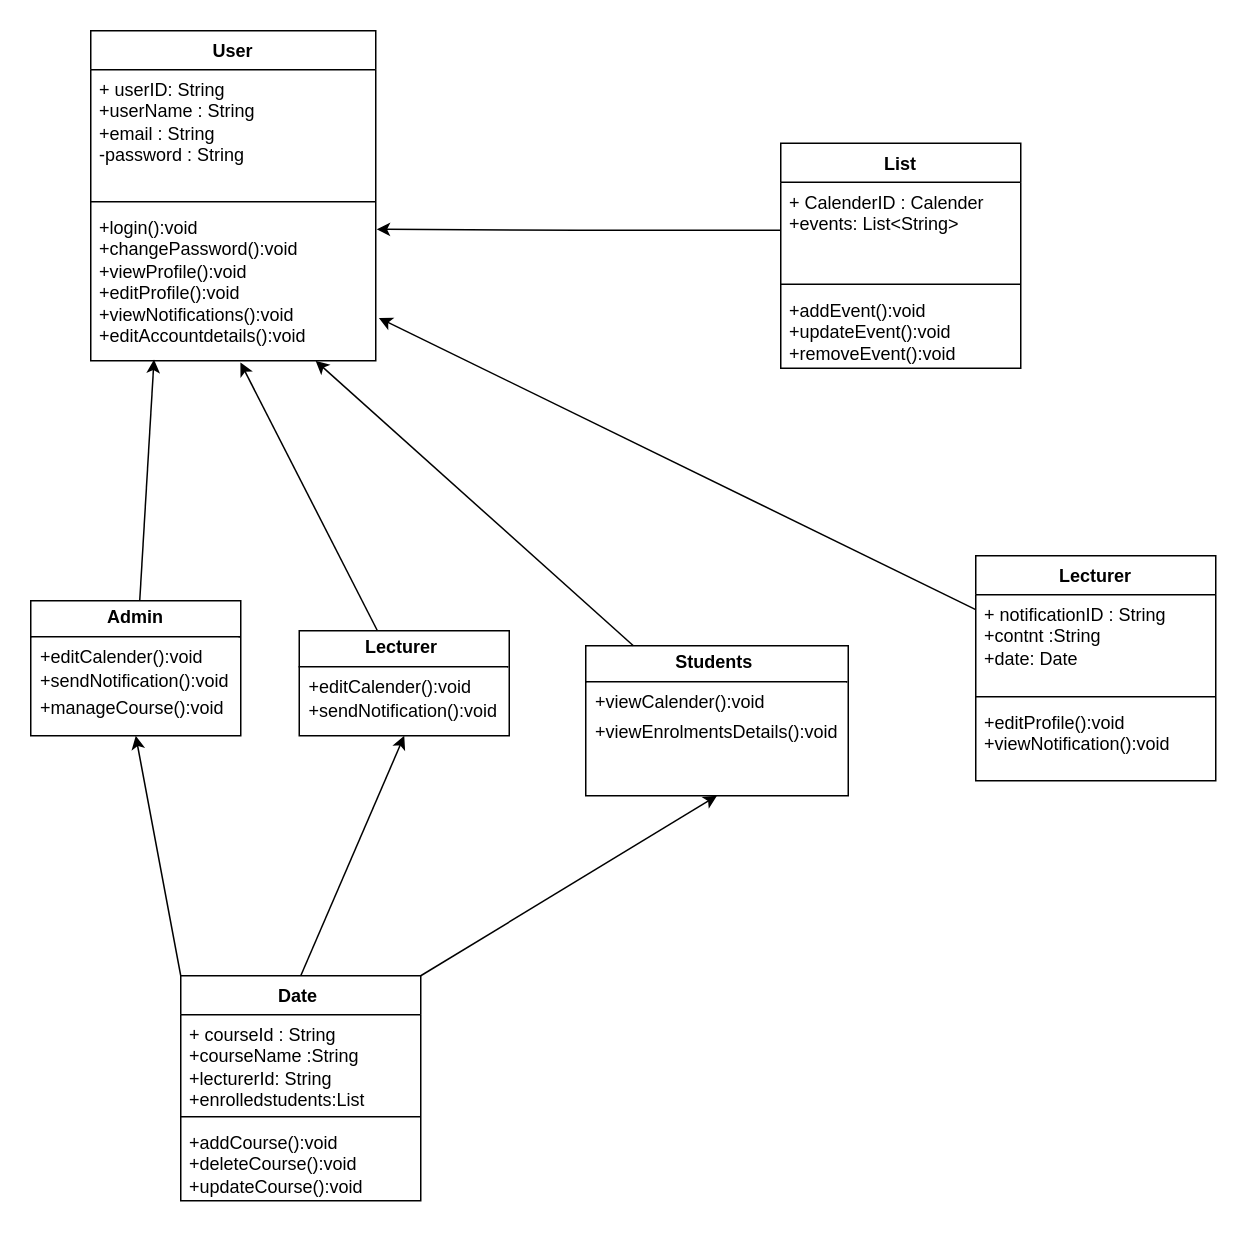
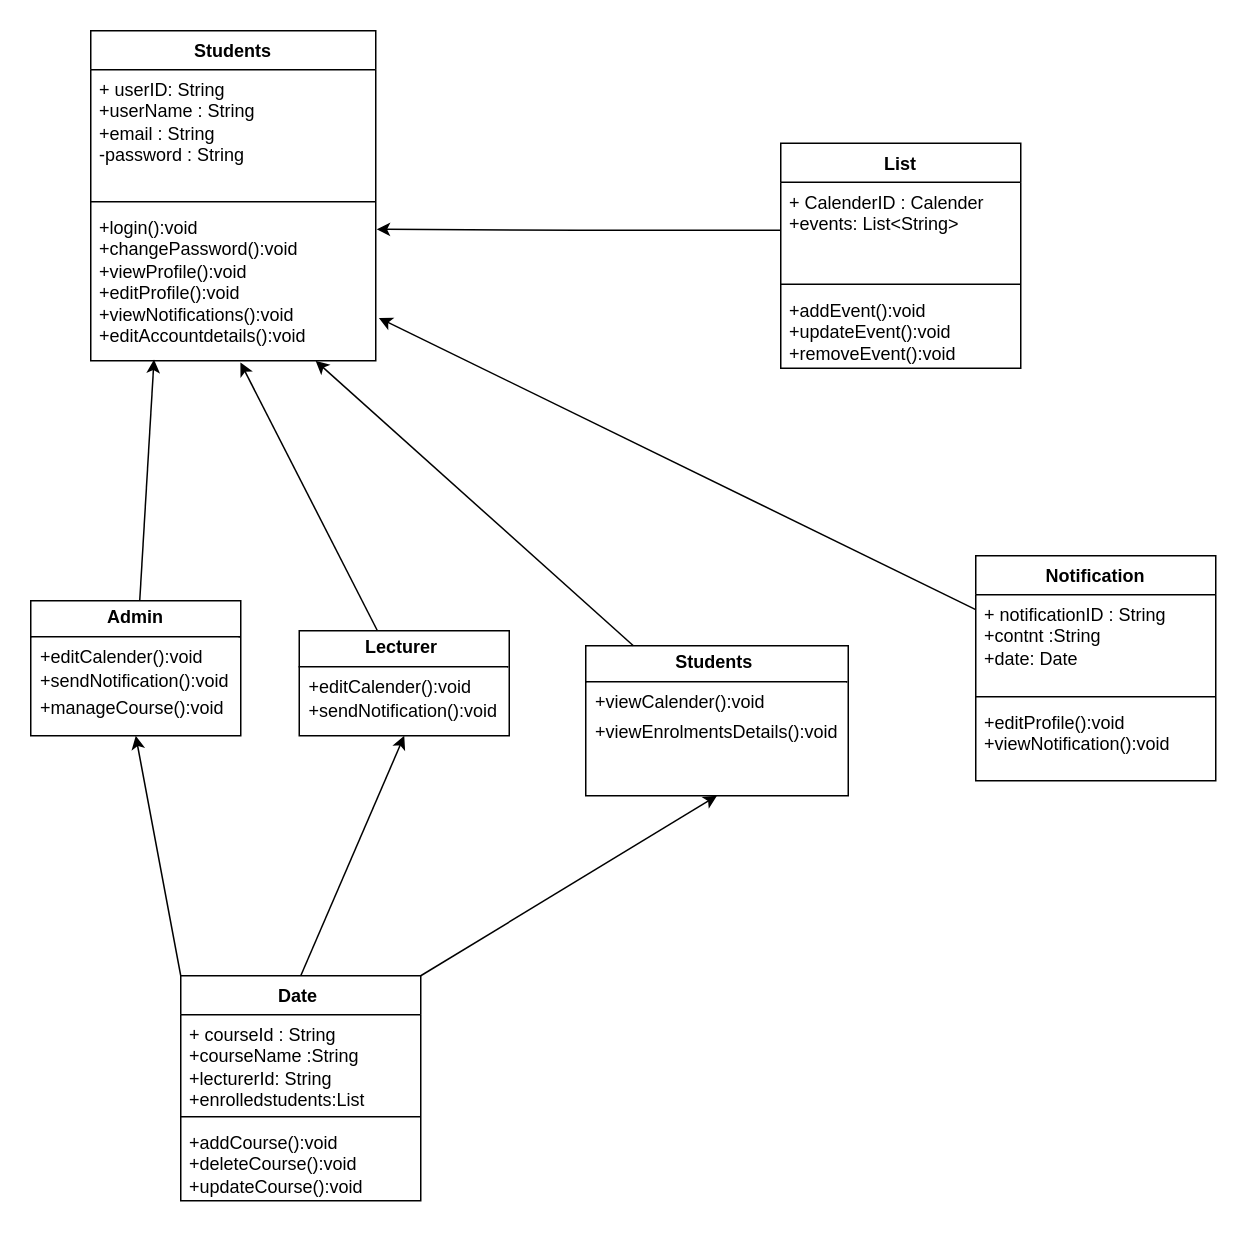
node "User": label "User" -> "Students"
node "Lecturer": label "Lecturer" -> "Notification"
